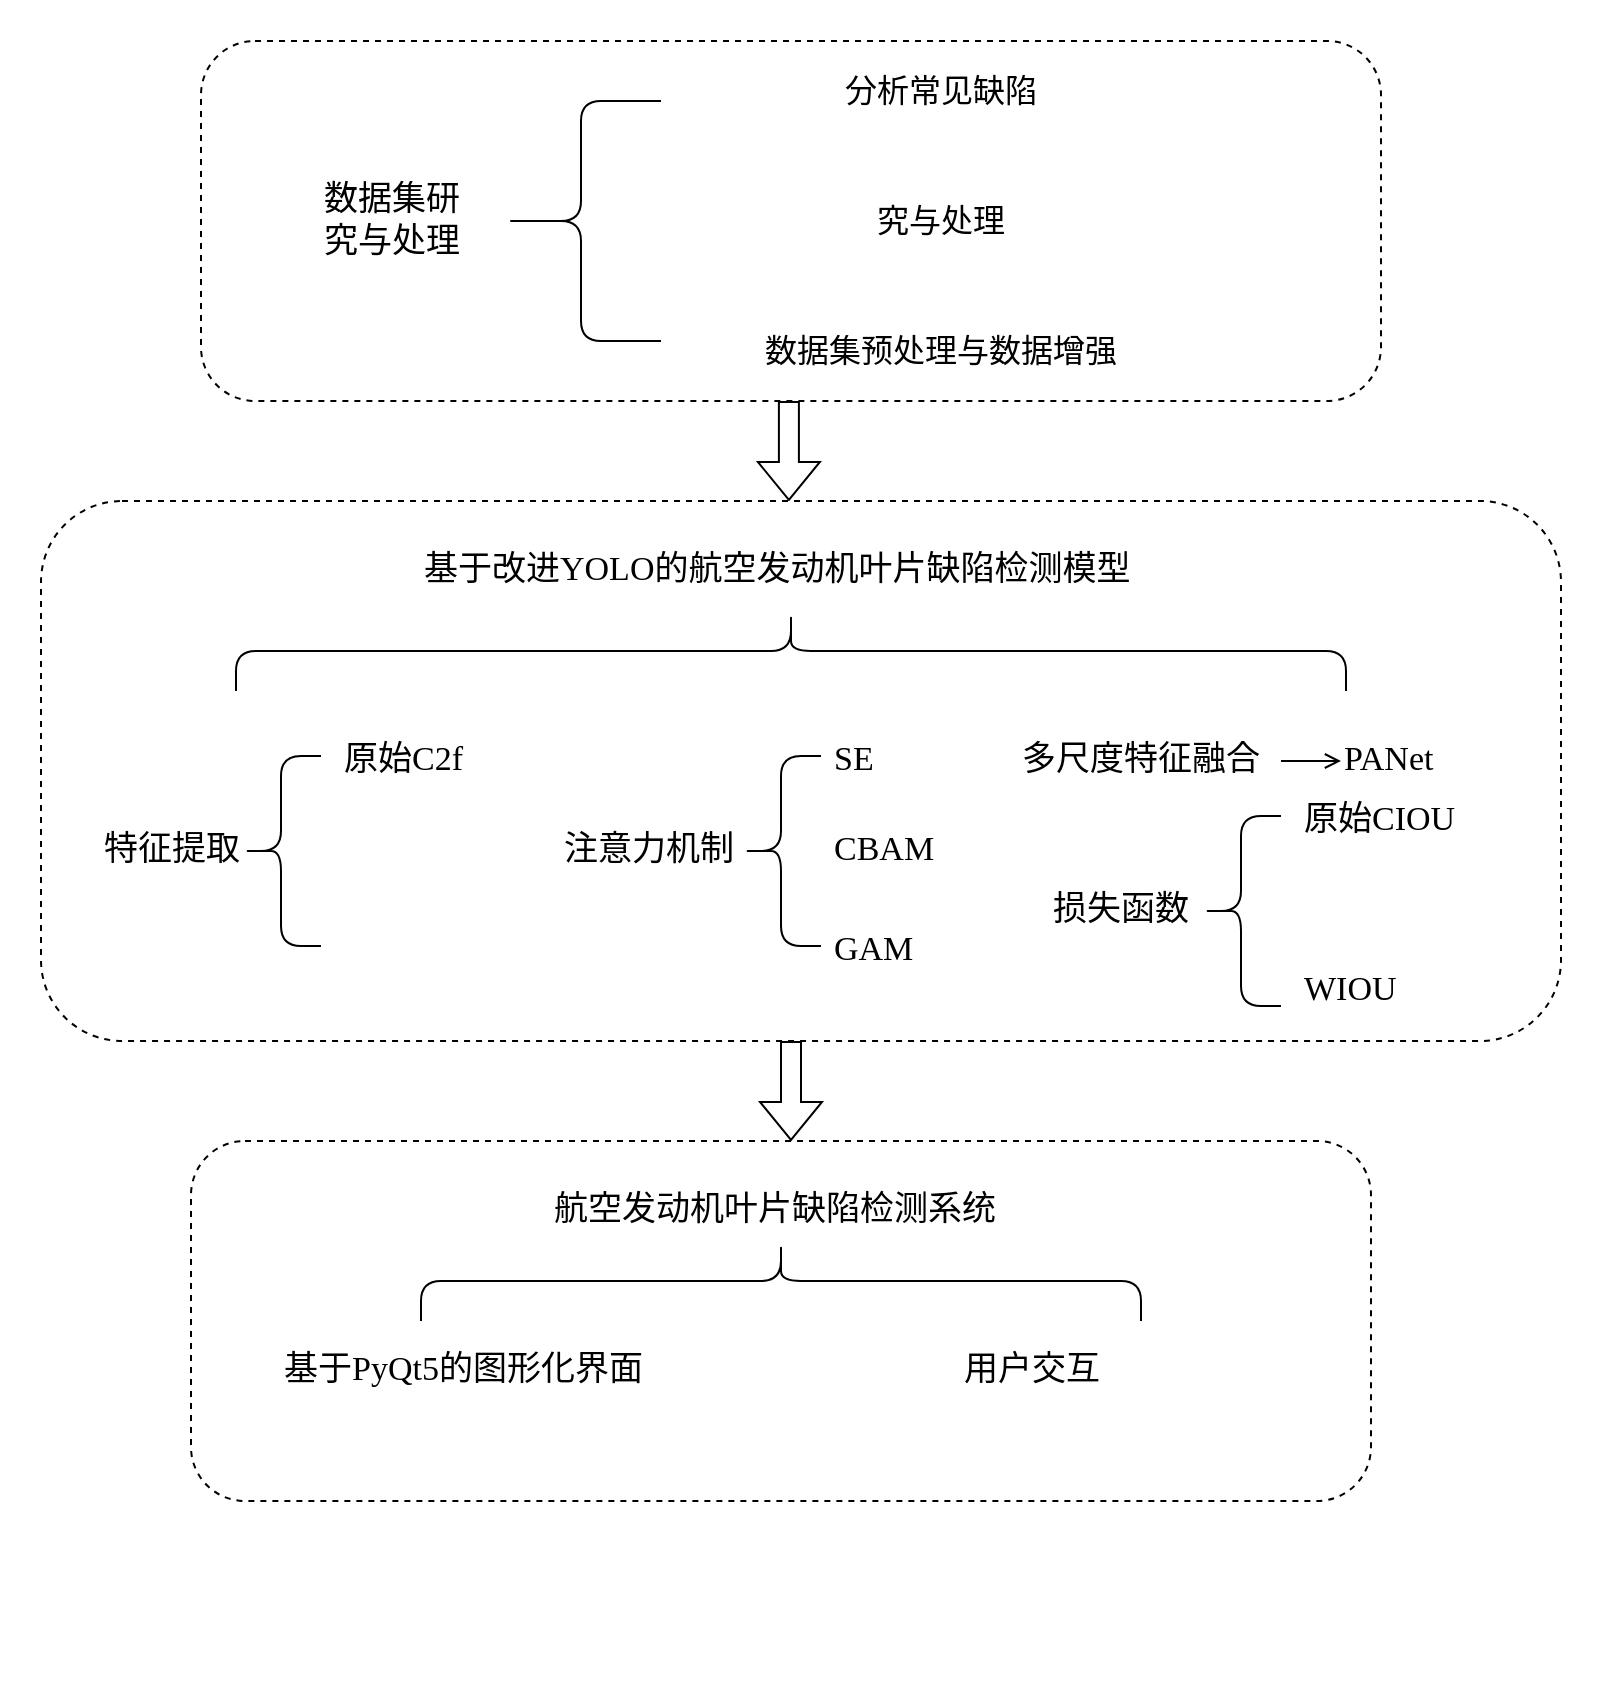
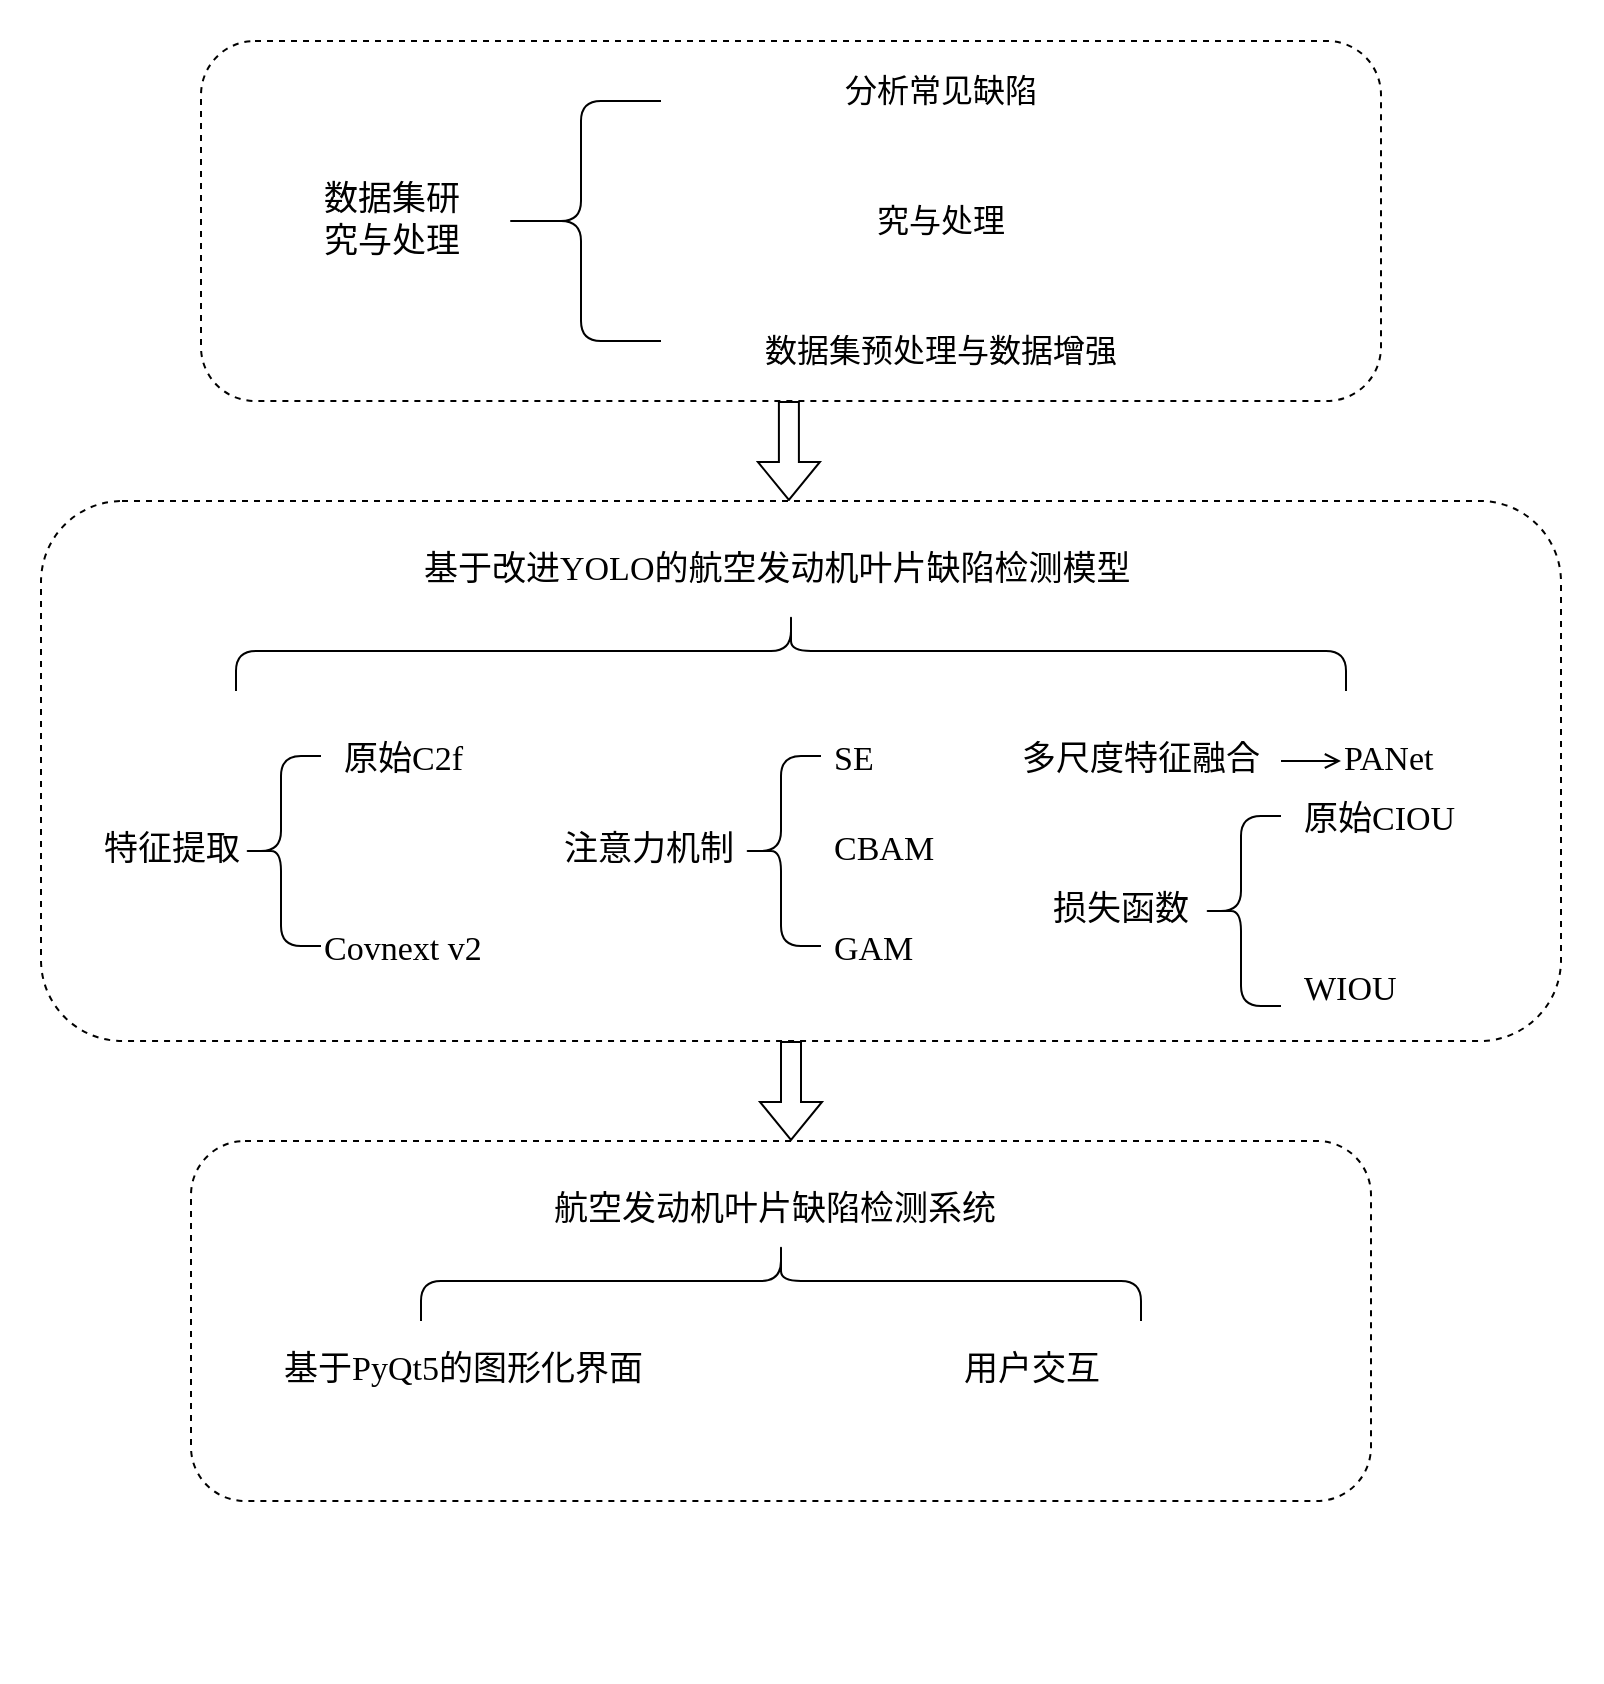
node "Covnext v2": added
